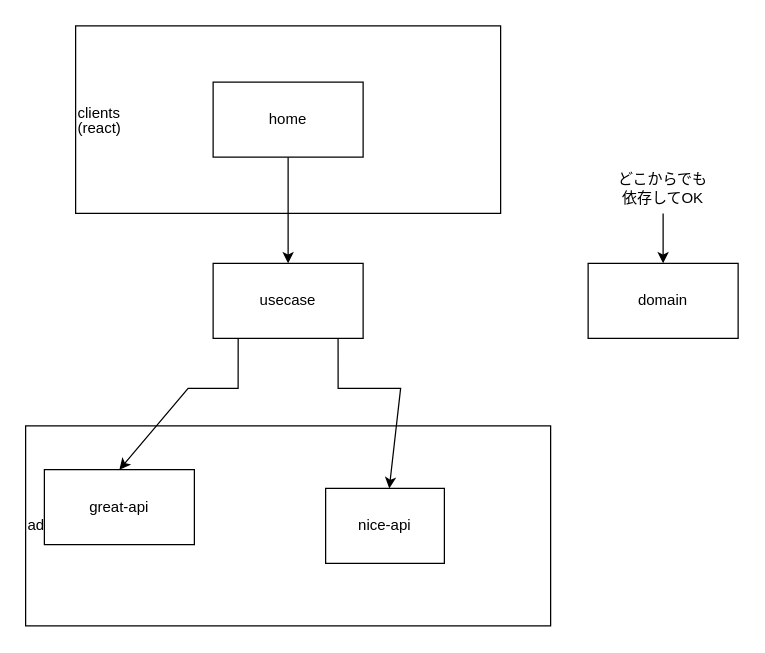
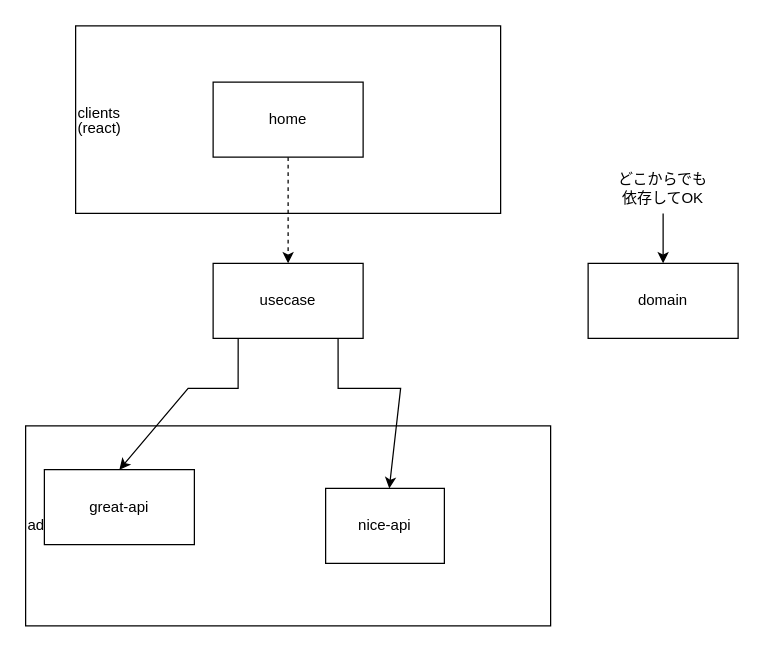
edge "home" -> "usecase": style solid -> dashed
